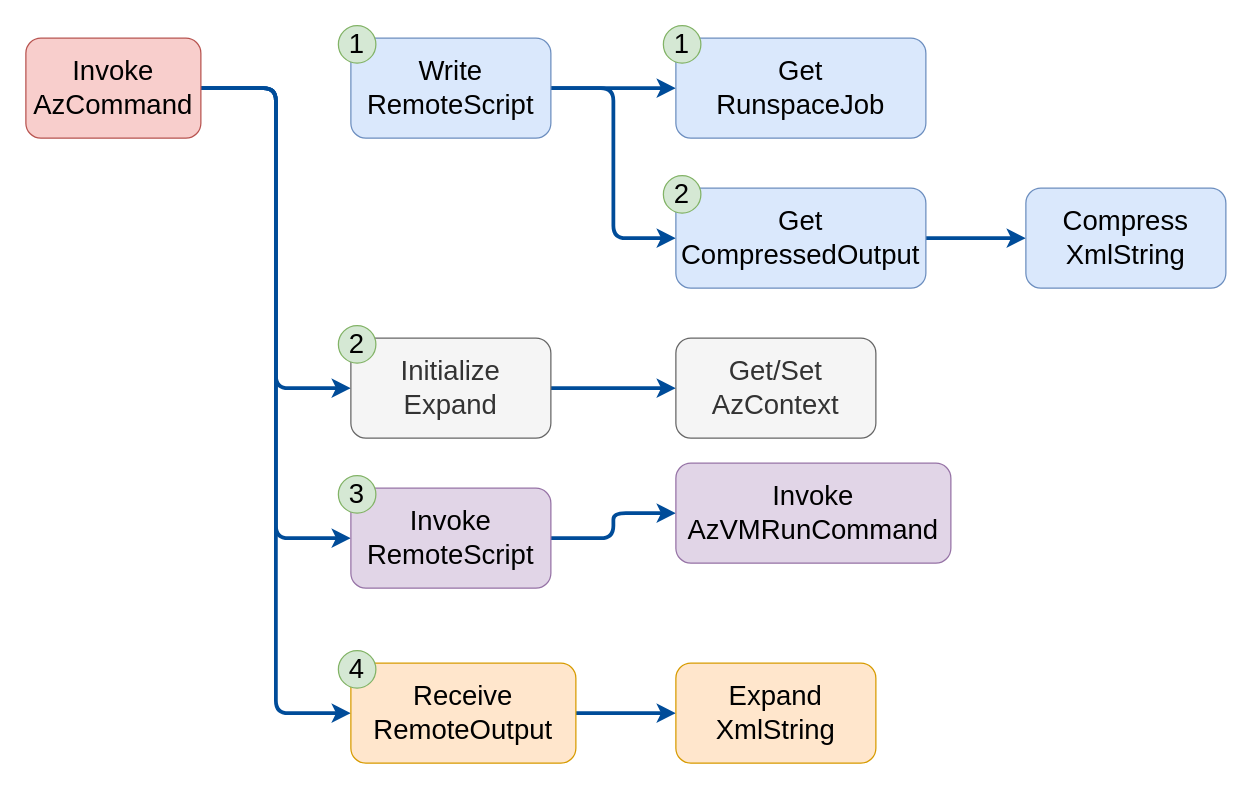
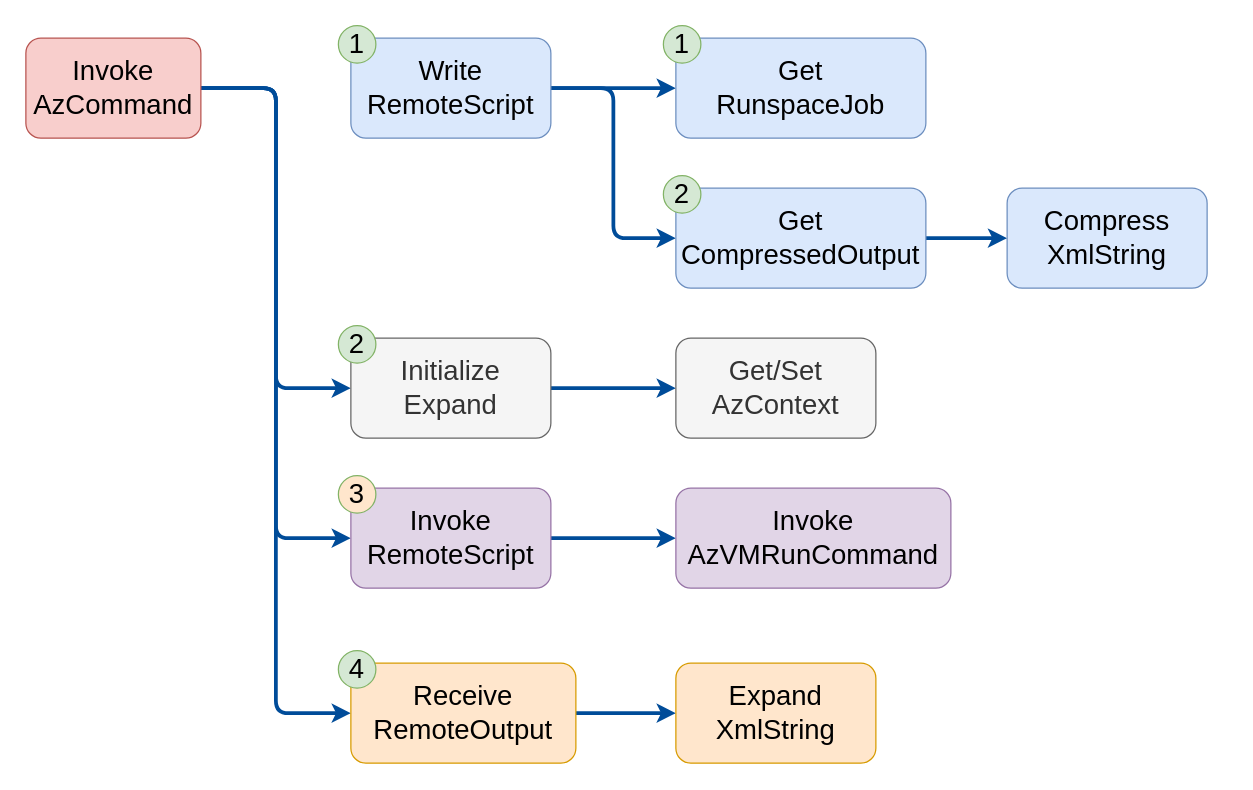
node "Compress XmlString": moved (1126, 238) -> (1107, 238)
node "3": fillcolor #d5e8d4 -> #ffe6cc
node "Invoke AzVMRunCommand": moved (813, 513) -> (813, 538)
